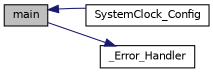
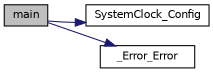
edge "SystemClock_Config" -> "main": reversed
node "_Error_Handler": label "_Error_Handler" -> "_Error_Error"
